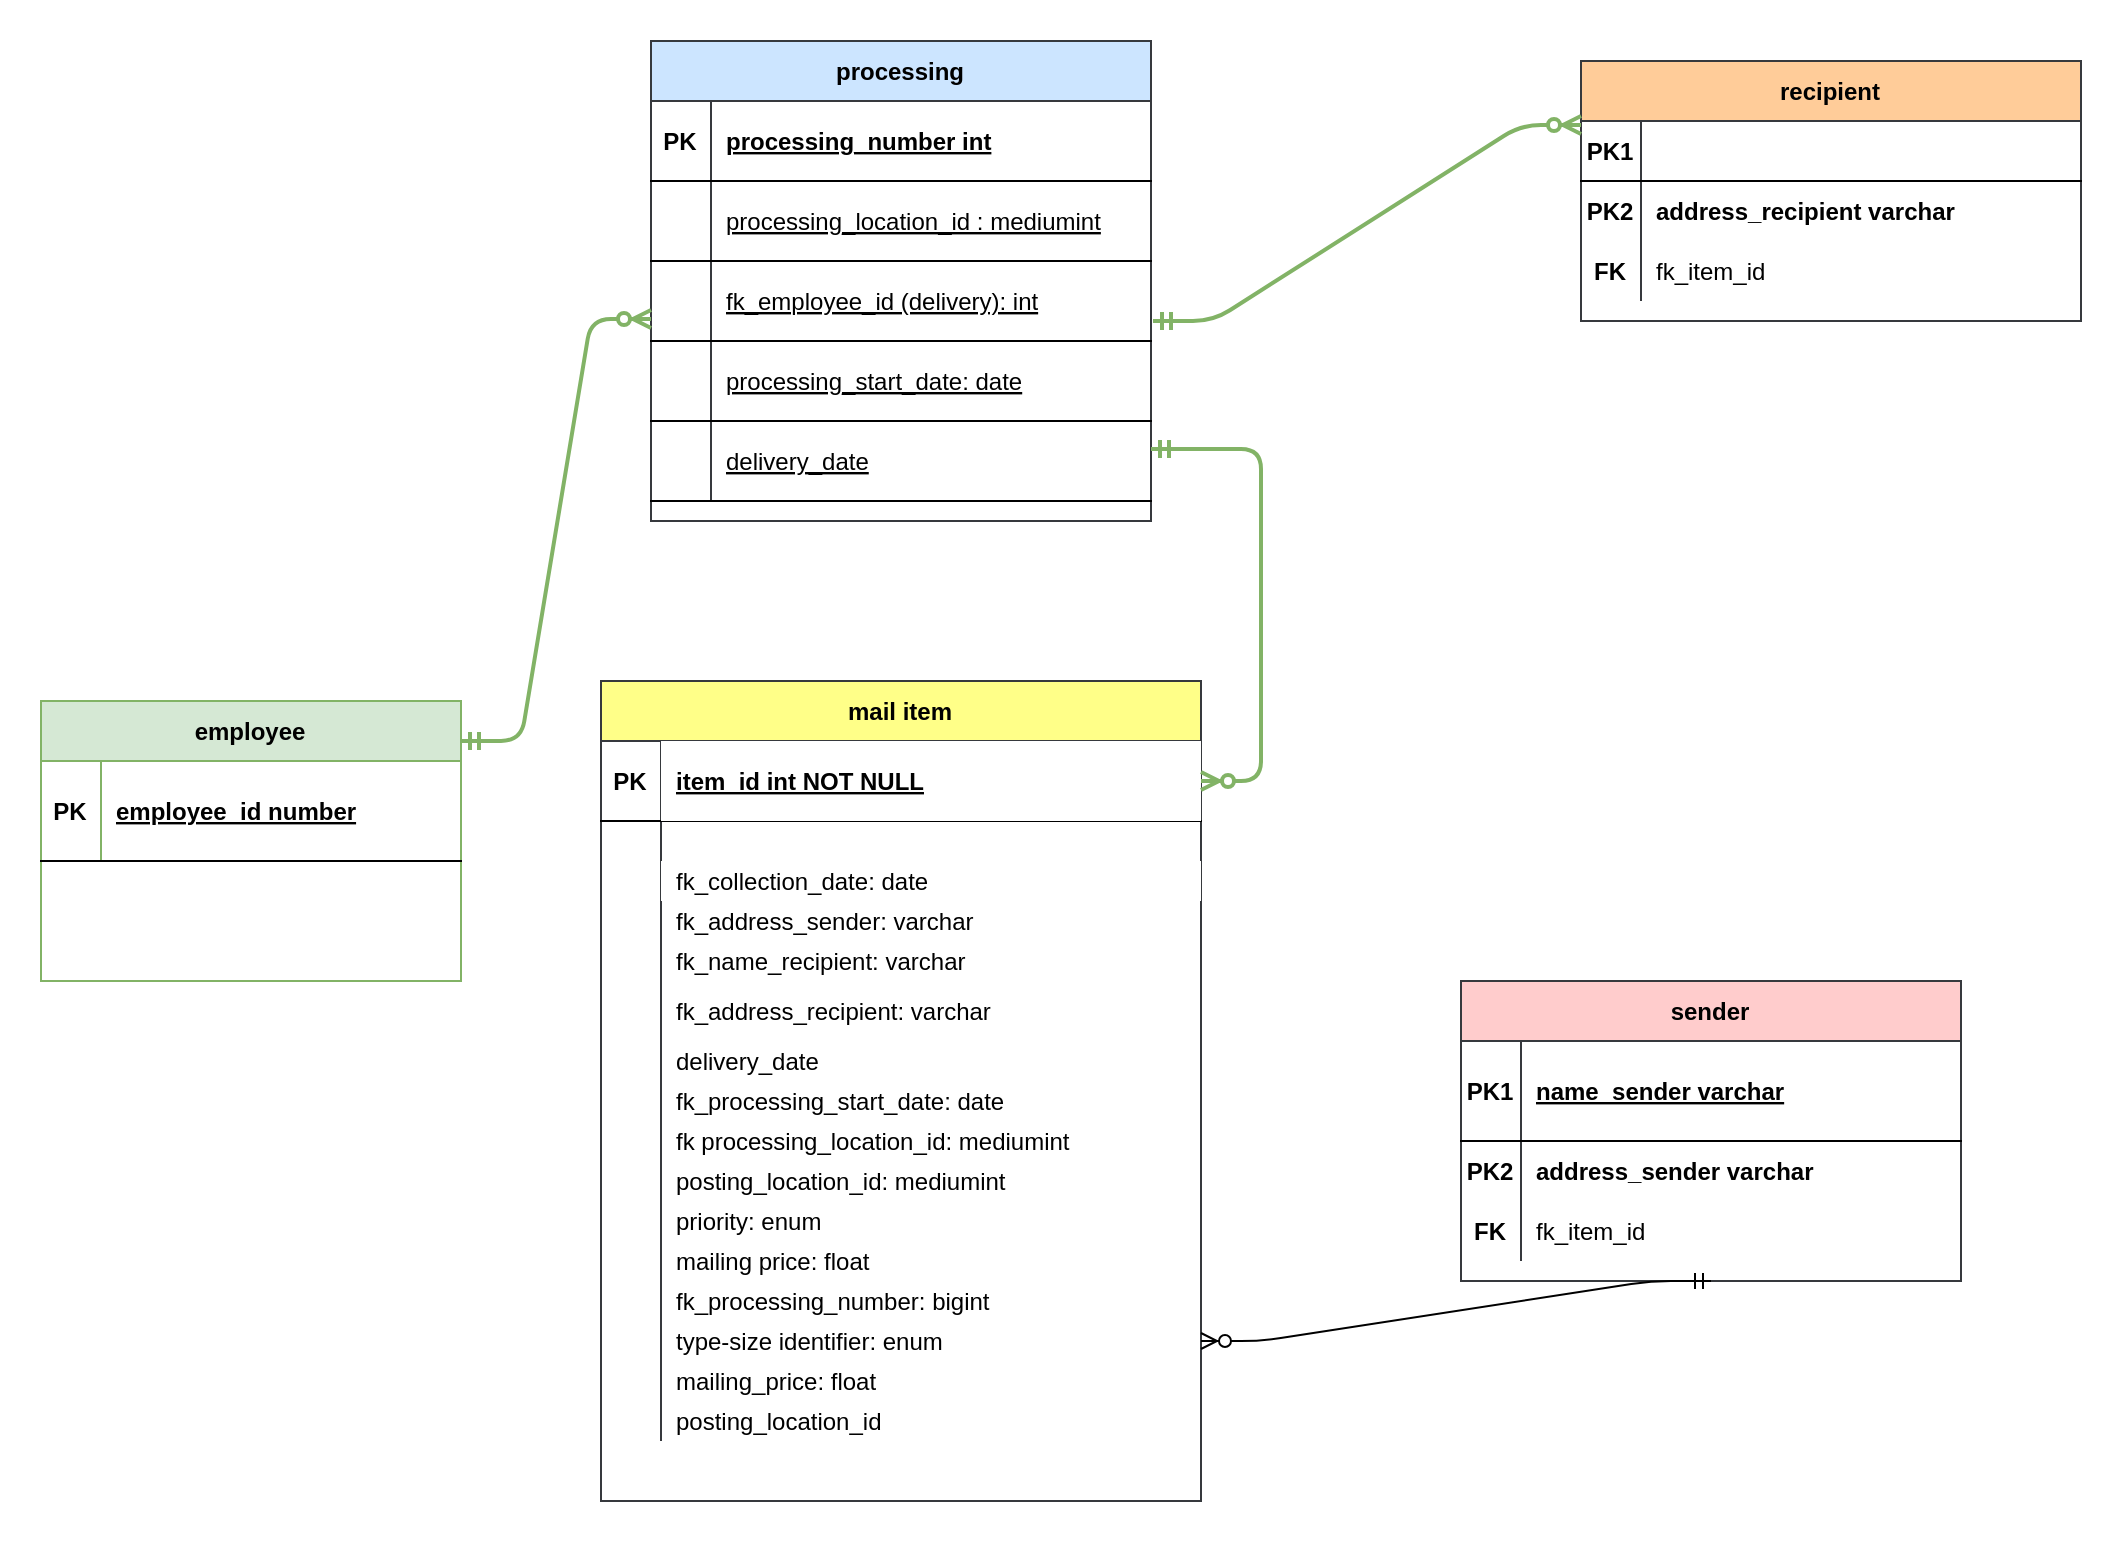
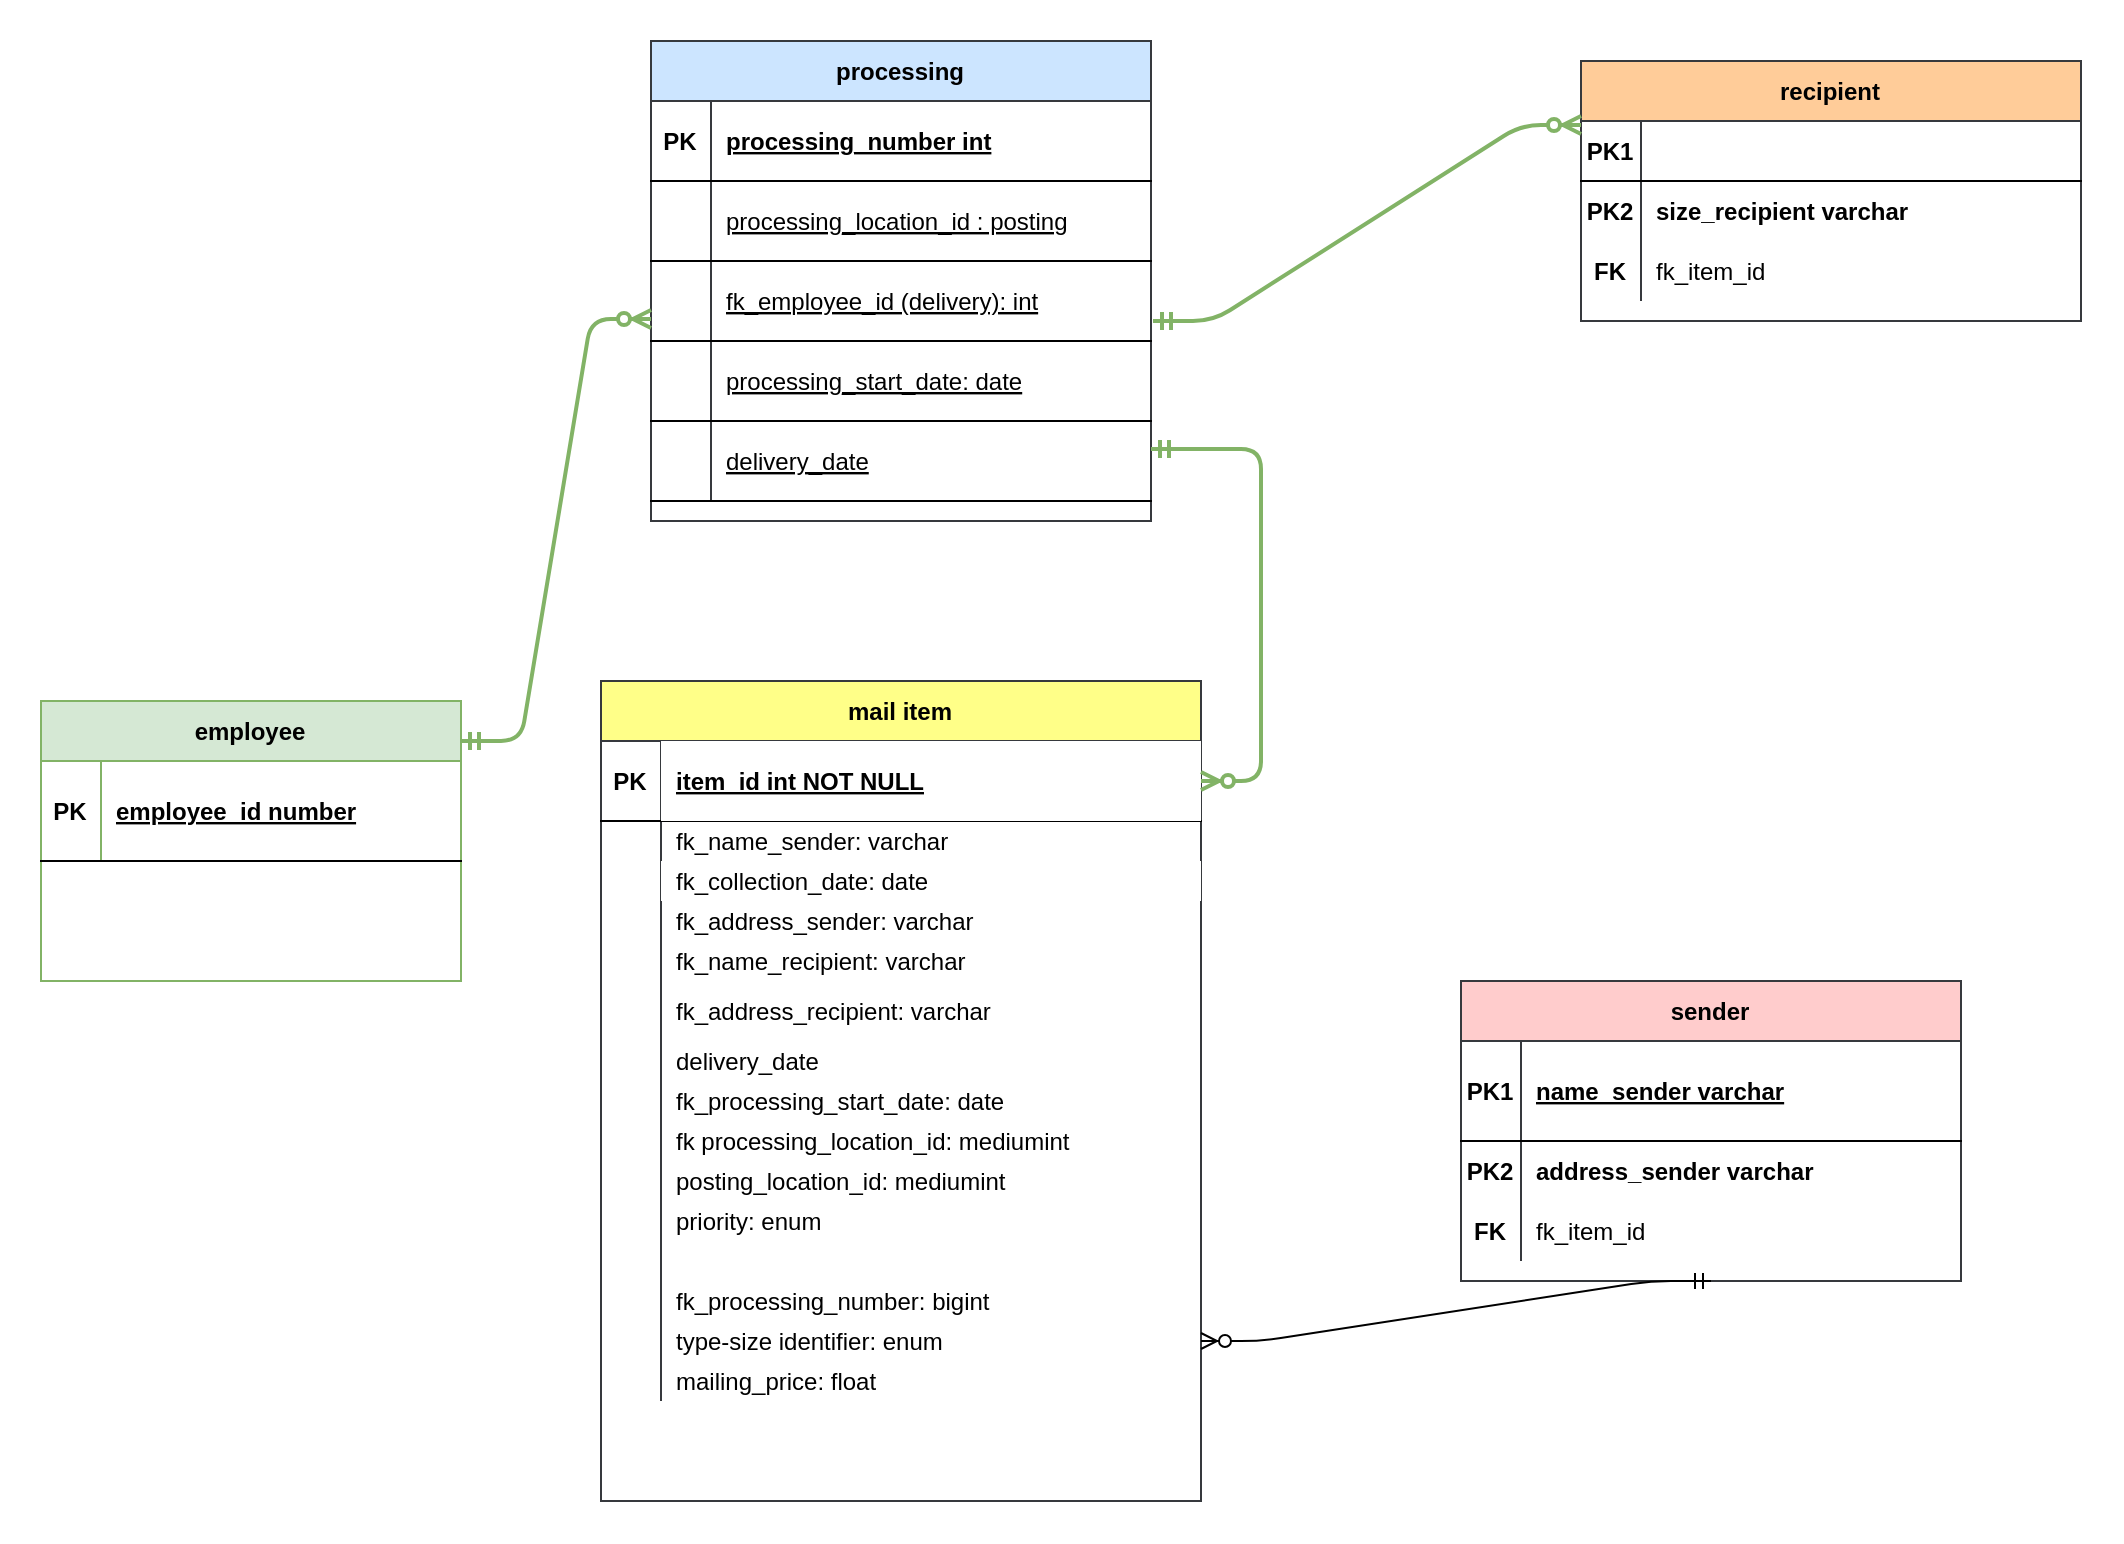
node "address_recipient varchar": label "address_recipient varchar" -> "size_recipient varchar"
node "processing_location_id : mediumint": label "processing_location_id : mediumint" -> "processing_location_id : posting"
node "fk_name_sender: varchar": added
node "mailing price: float": removed
node "posting_location_id": removed
